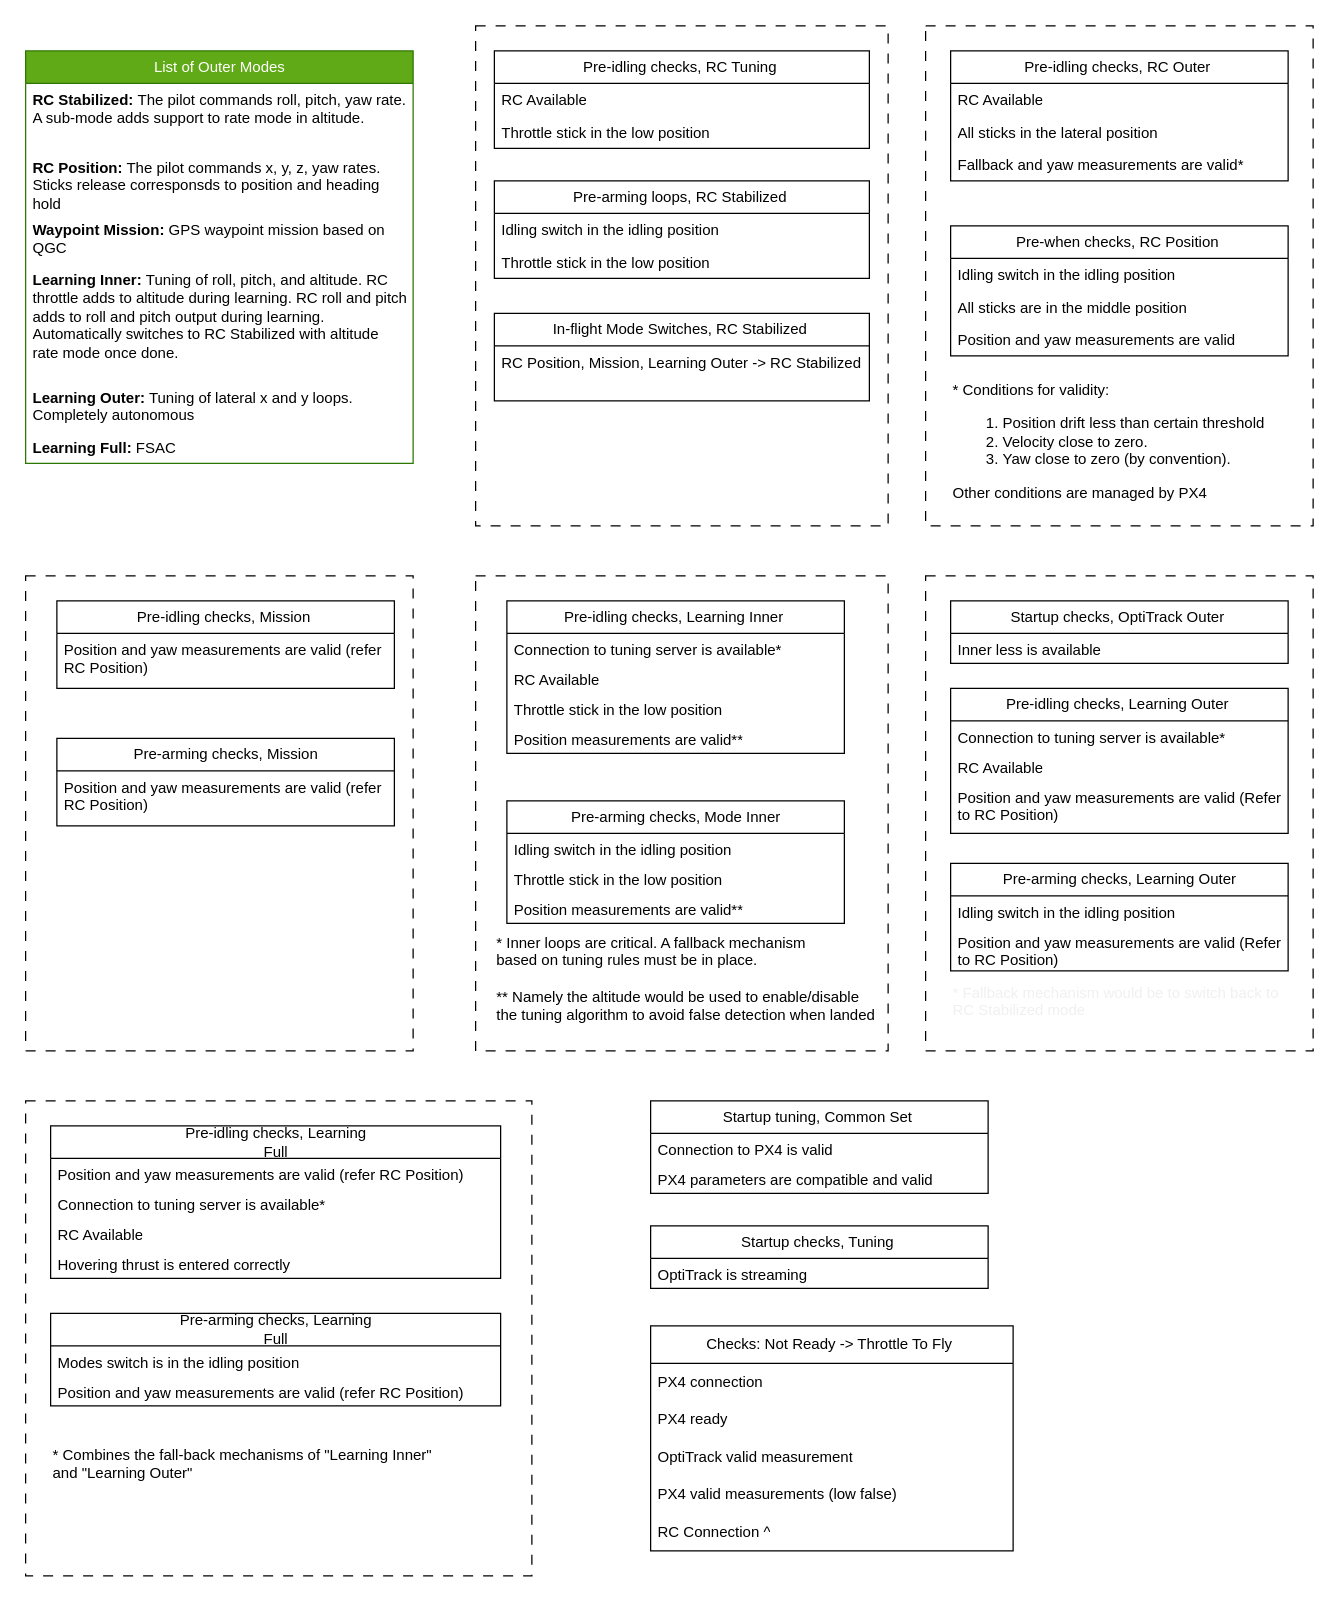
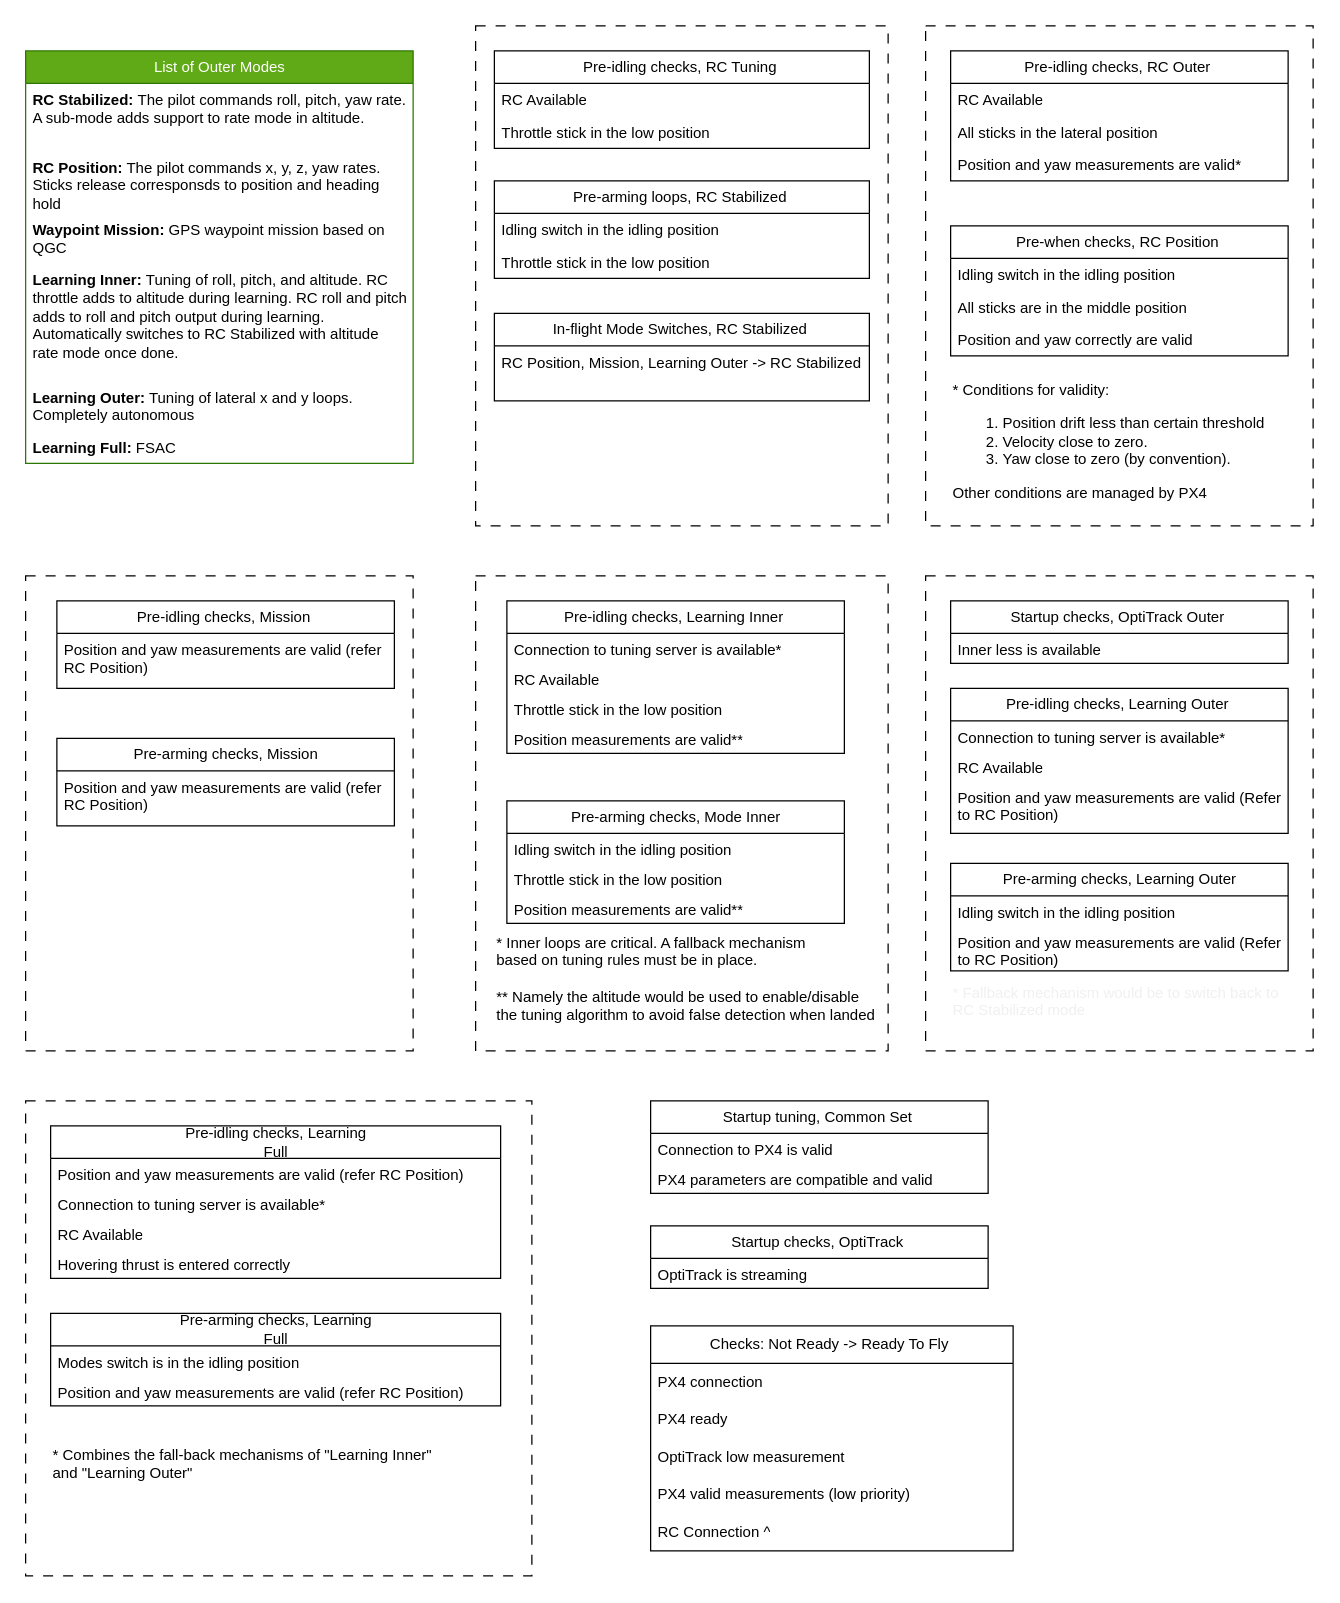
node "Fallback and yaw measurements are valid*": label "Fallback and yaw measurements are valid*" -> "Position and yaw measurements are valid*"
node "Position and yaw measurements are valid": label "Position and yaw measurements are valid" -> "Position and yaw correctly are valid"
node "Startup checks, Tuning": label "Startup checks, Tuning" -> "Startup checks, OptiTrack"
node "Checks: Not Ready -> Throttle To Fly": label "Checks: Not Ready -> Throttle To Fly" -> "Checks: Not Ready -> Ready To Fly"
node "OptiTrack valid measurement": label "OptiTrack valid measurement" -> "OptiTrack low measurement"
node "PX4 valid measurements (low false)": label "PX4 valid measurements (low false)" -> "PX4 valid measurements (low priority)"
